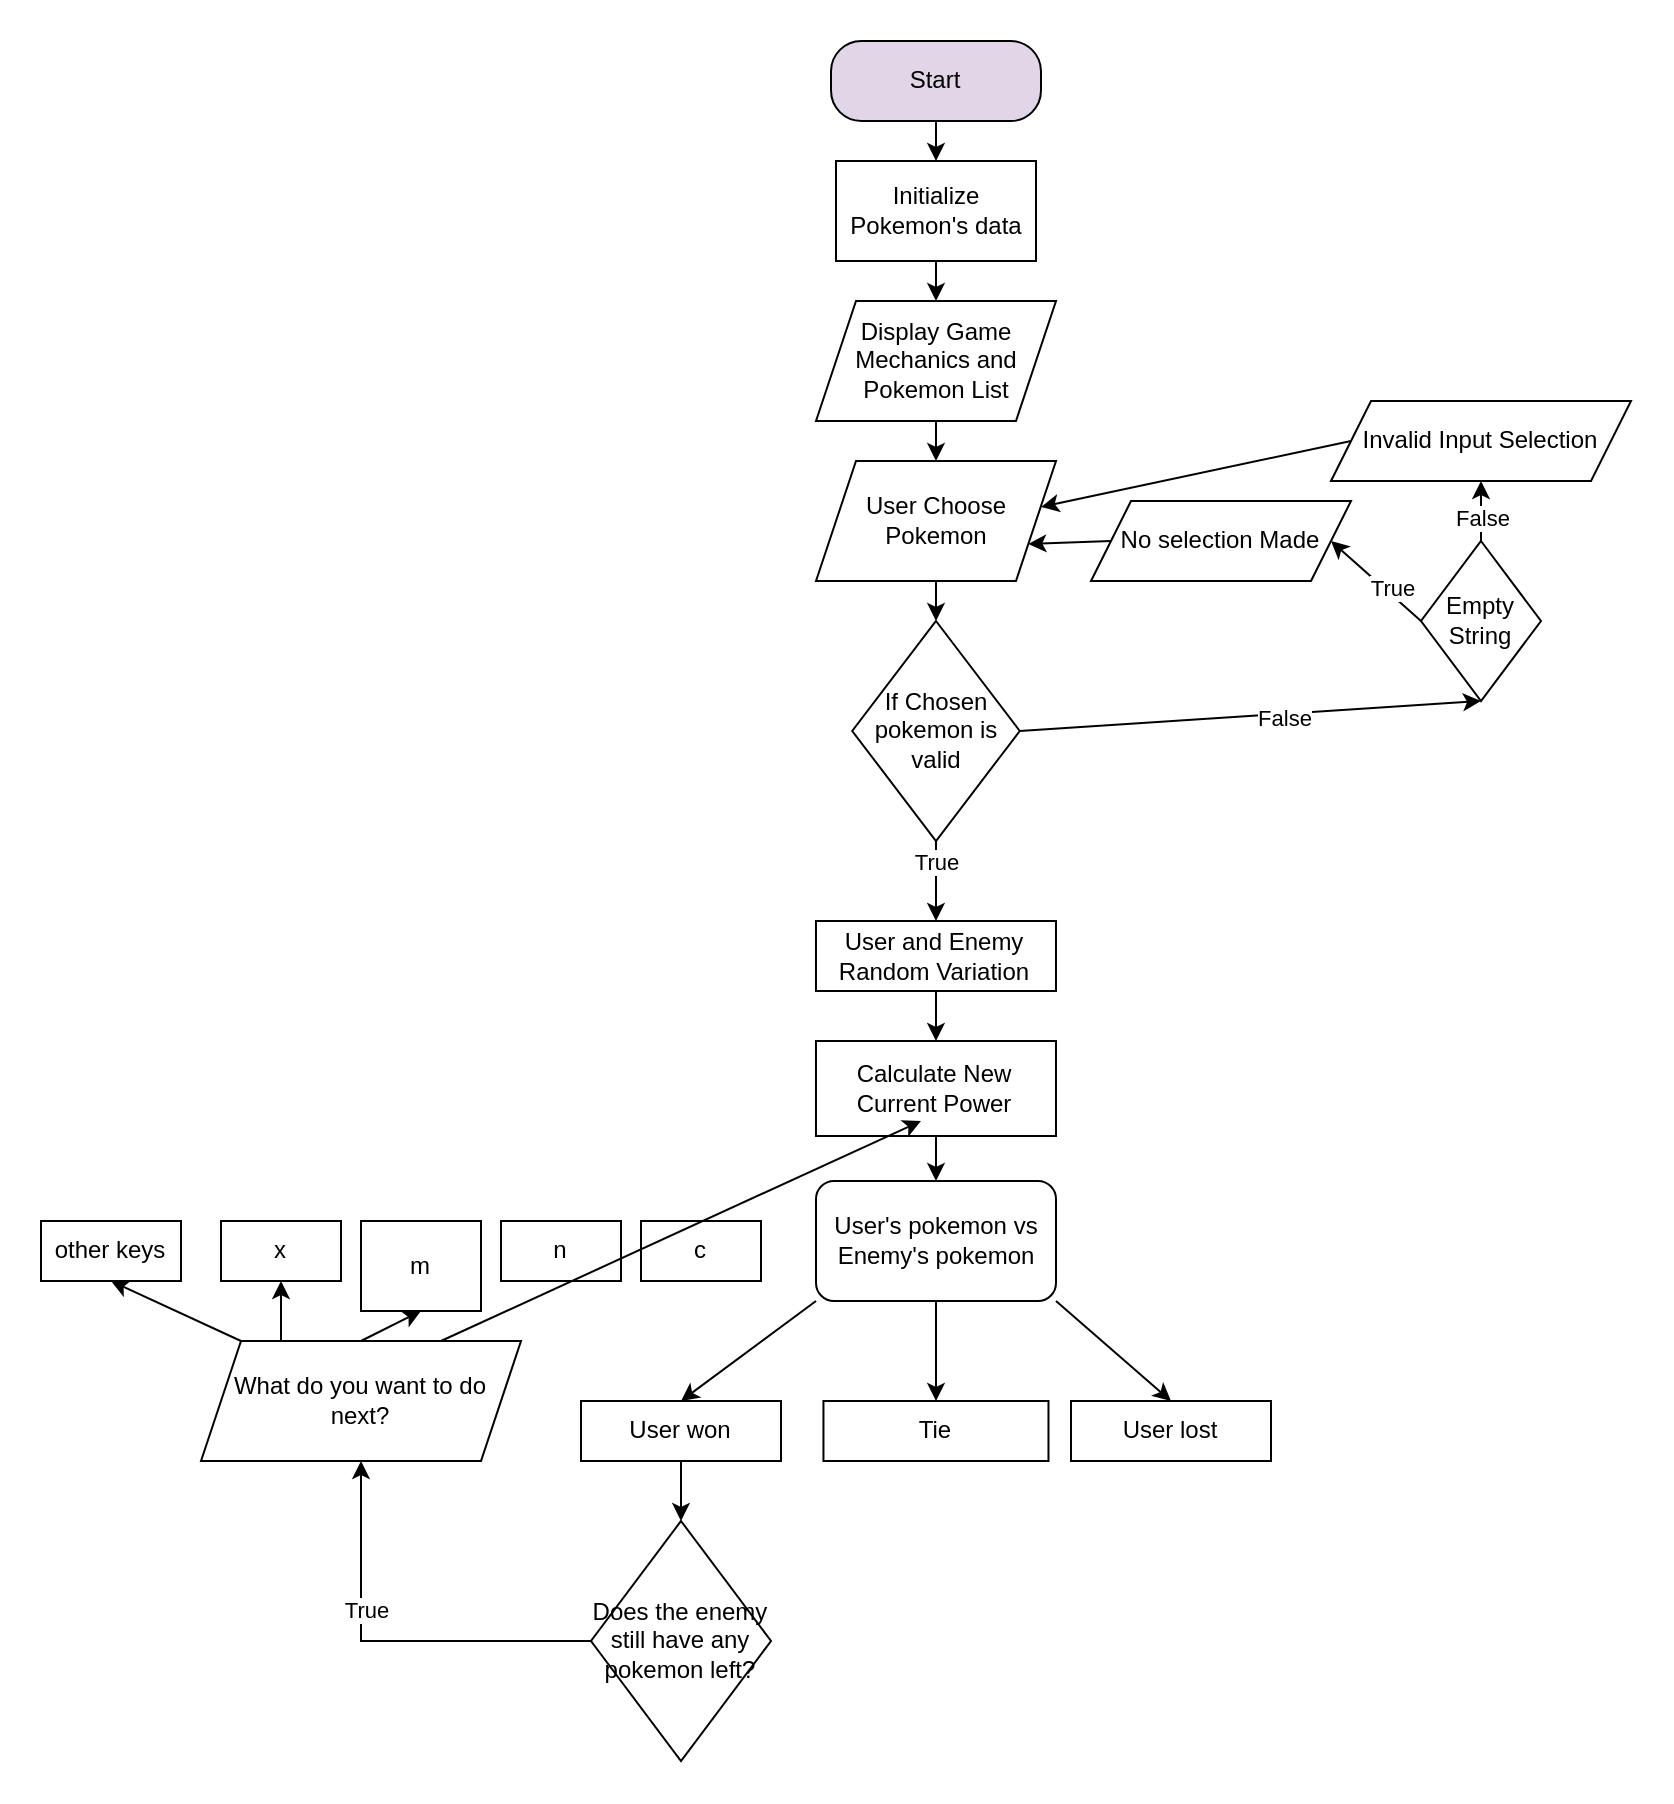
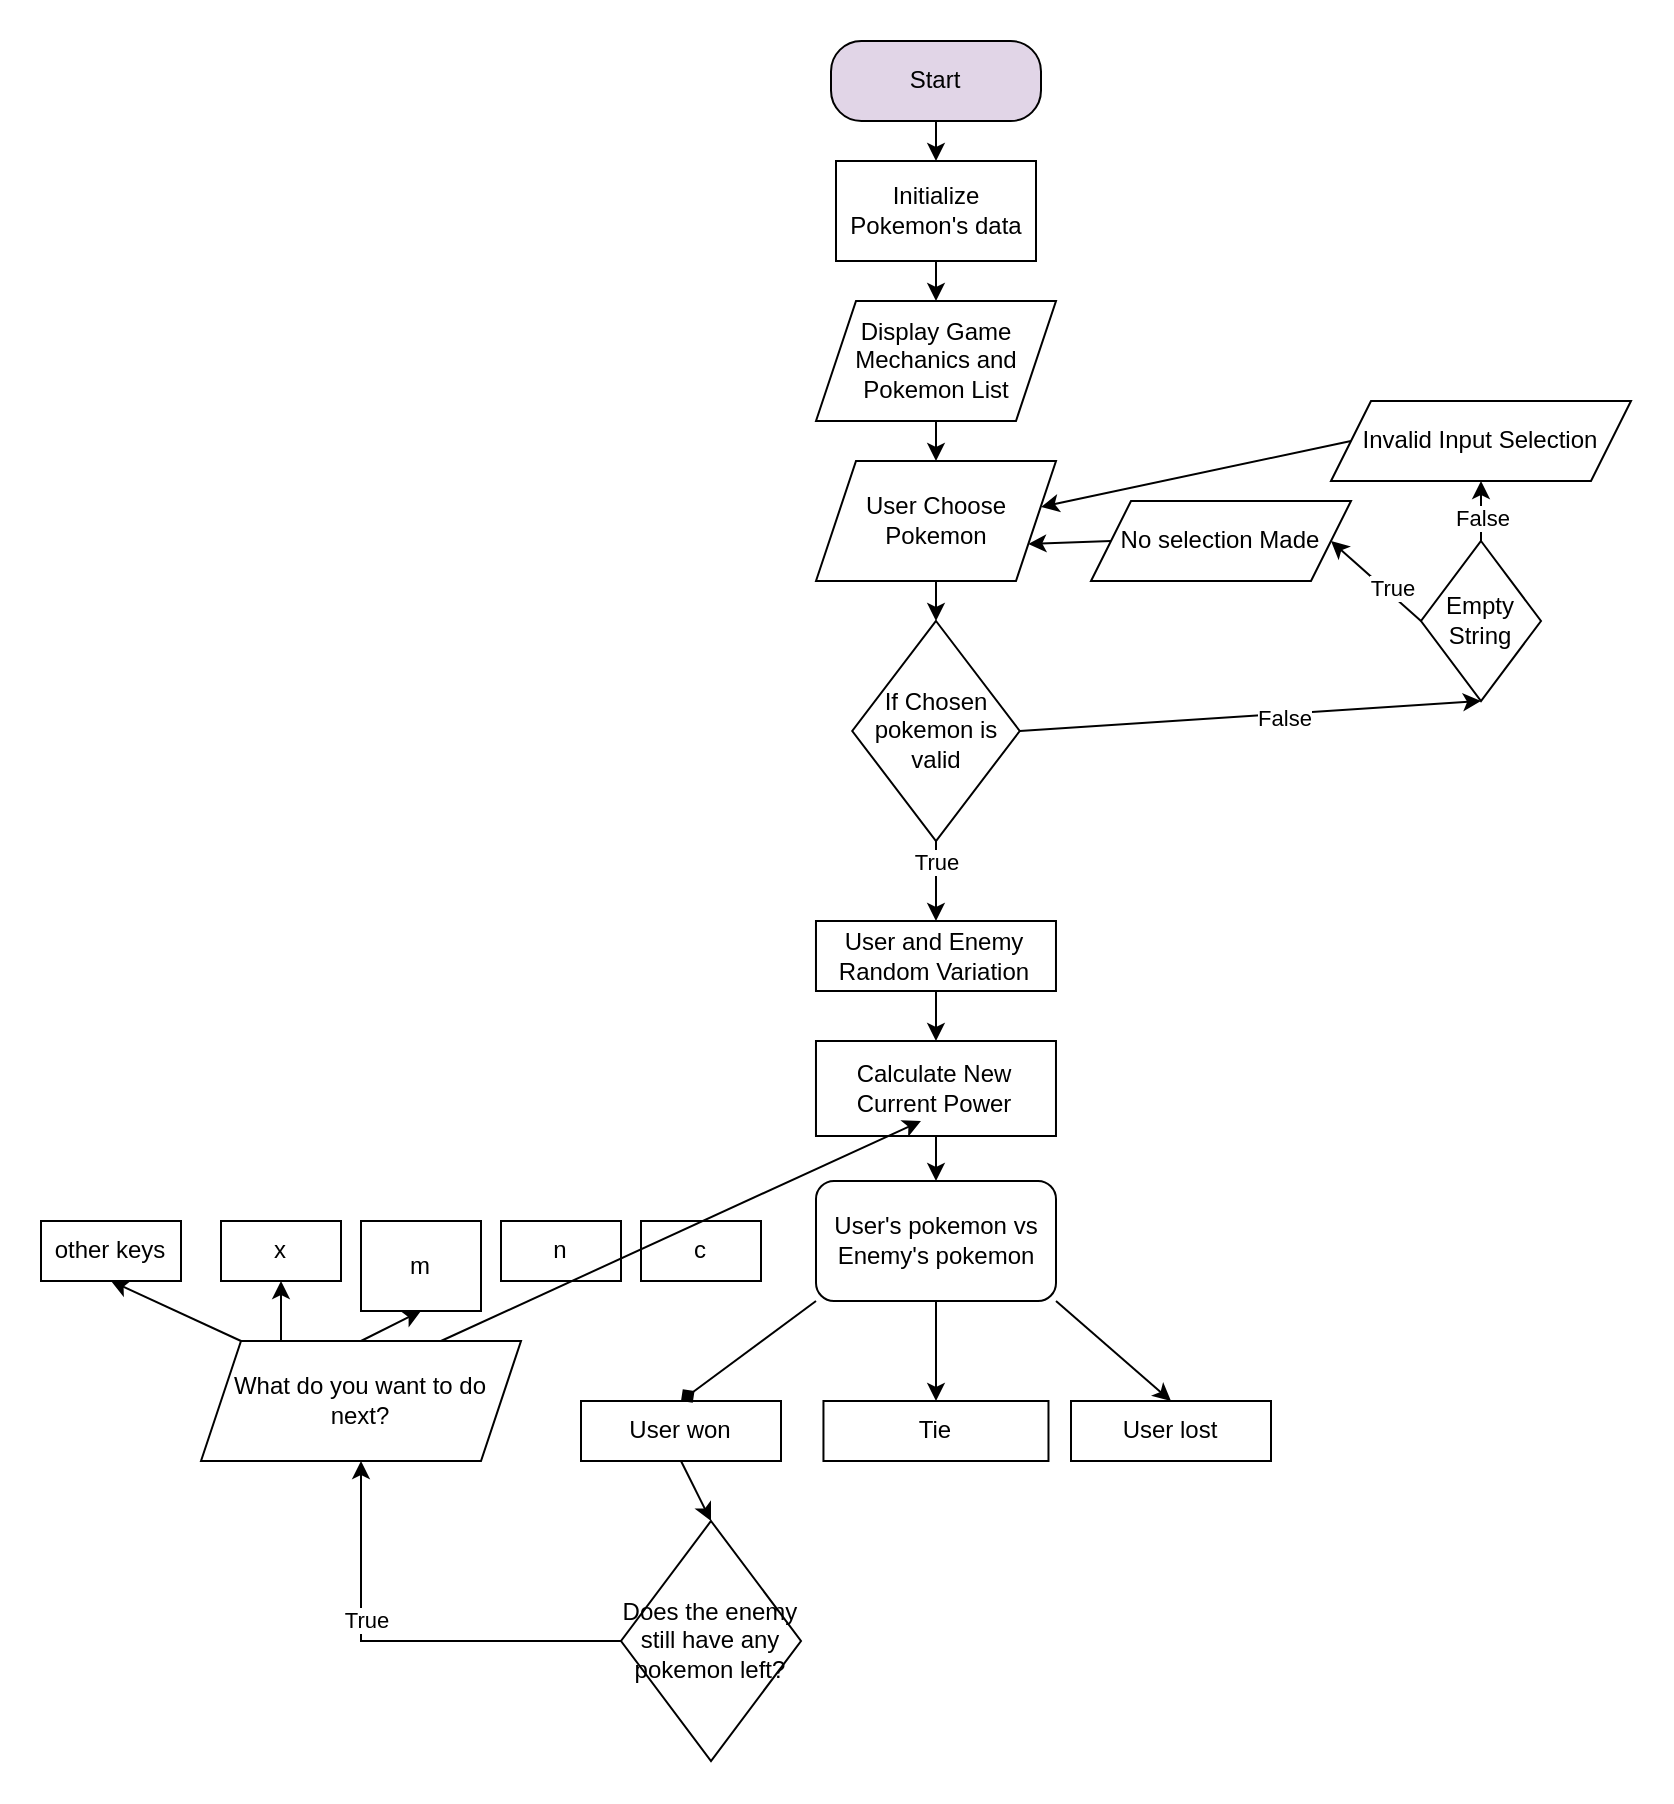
edge "User's pokemon vs Enemy's pokemon" -> "User won": arrowhead classic -> diamond
node "Does the enemy still have any pokemon left?": moved (681, 1641) -> (711, 1641)
